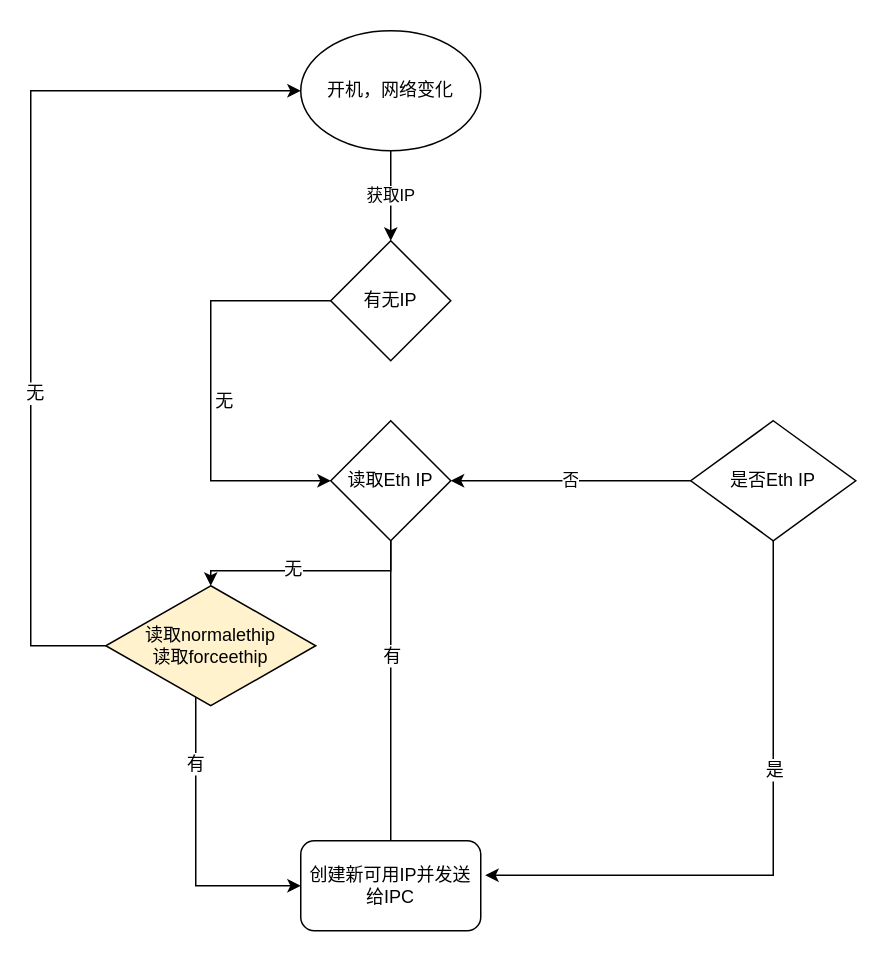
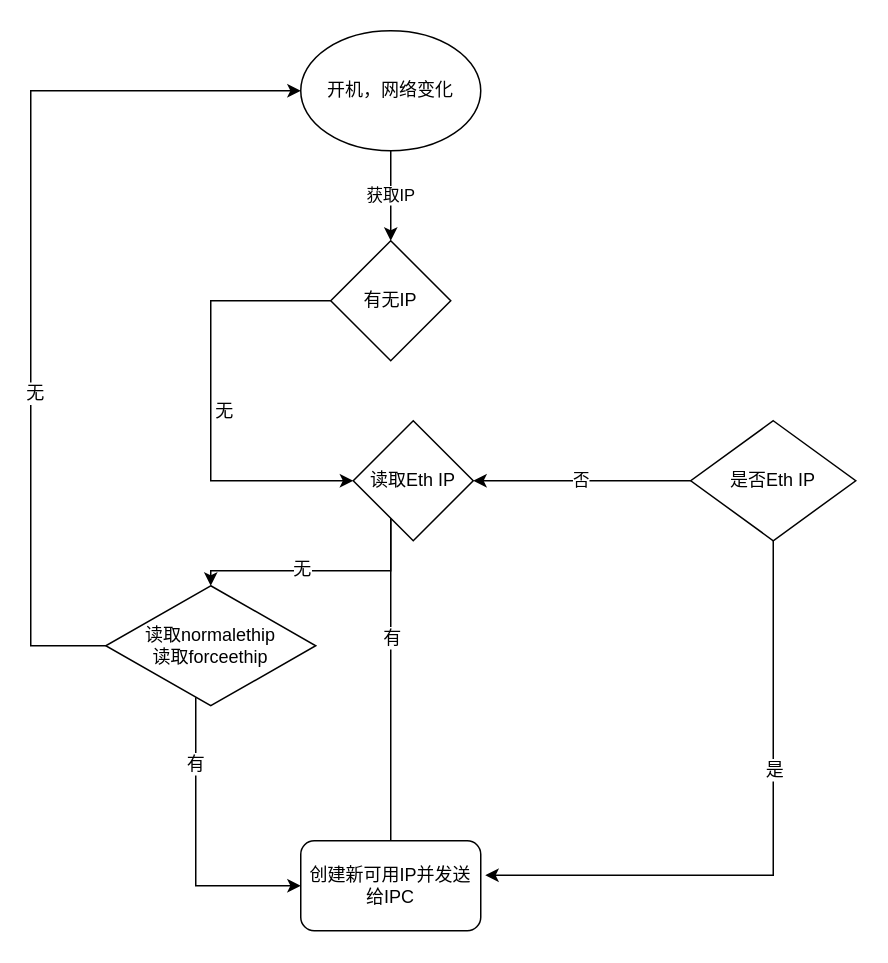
node "读取Eth IP": moved (391, 481) -> (413, 481)
node "读取normalethip 读取forceethip": fillcolor #fff2cc -> #ffffff
